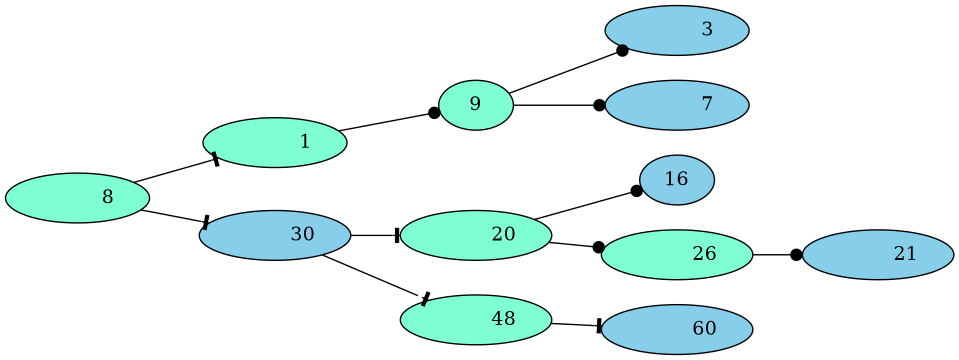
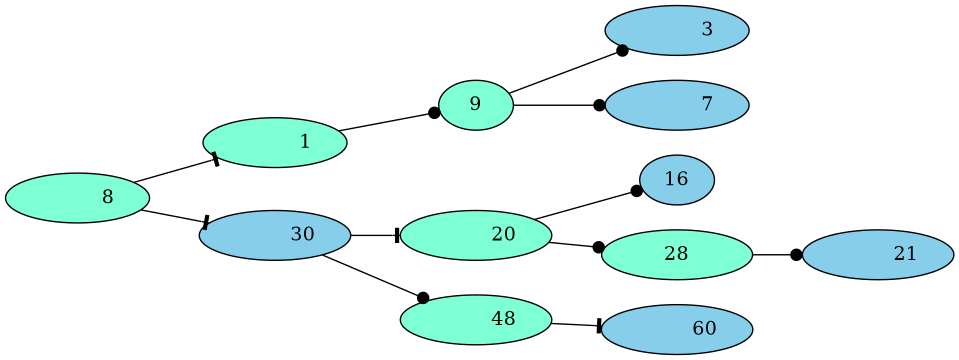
node "26": label "26" -> "28"
edge "30" -> "48": arrowhead tee -> dot
